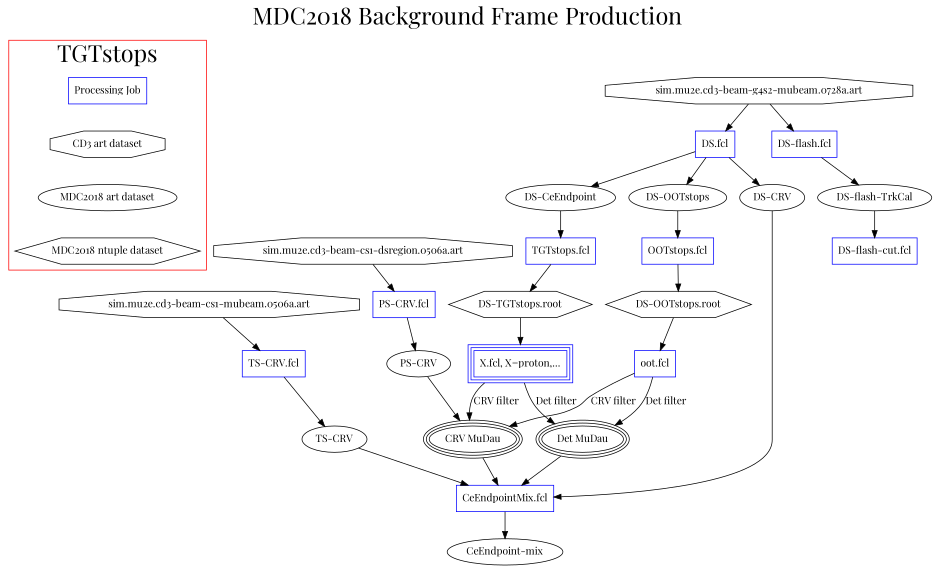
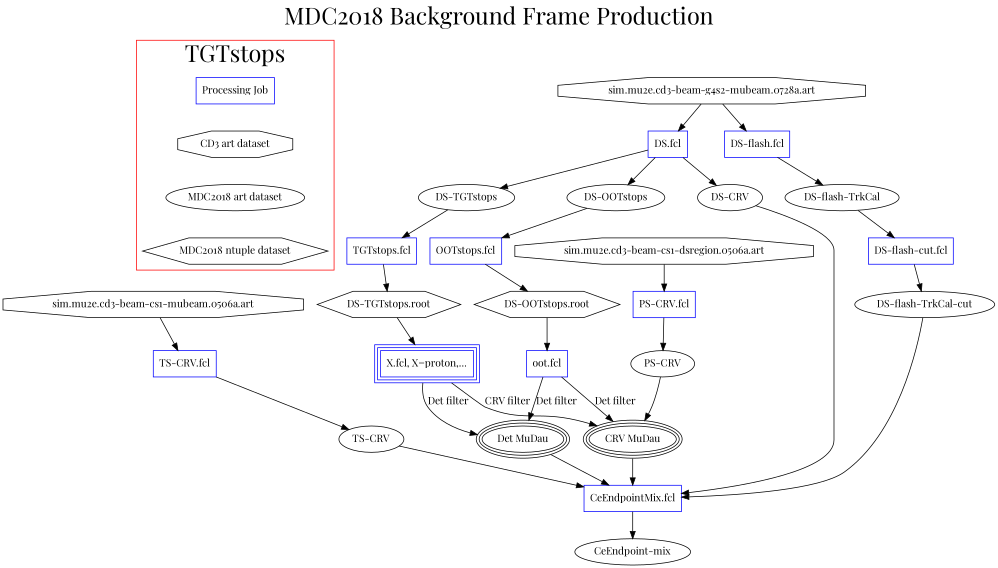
node "DS-CeEndpoint": label "DS-CeEndpoint" -> "DS-TGTstops"
node "DS-flash-TrkCal-cut": added
edge "oot.fcl" -> "CRV MuDau": label "CRV filter" -> "Det filter"
